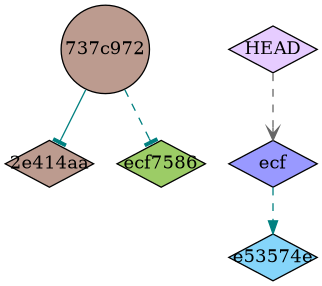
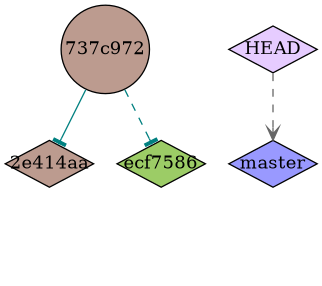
node "ecf": label "ecf" -> "master"
node "e53574e": removed
